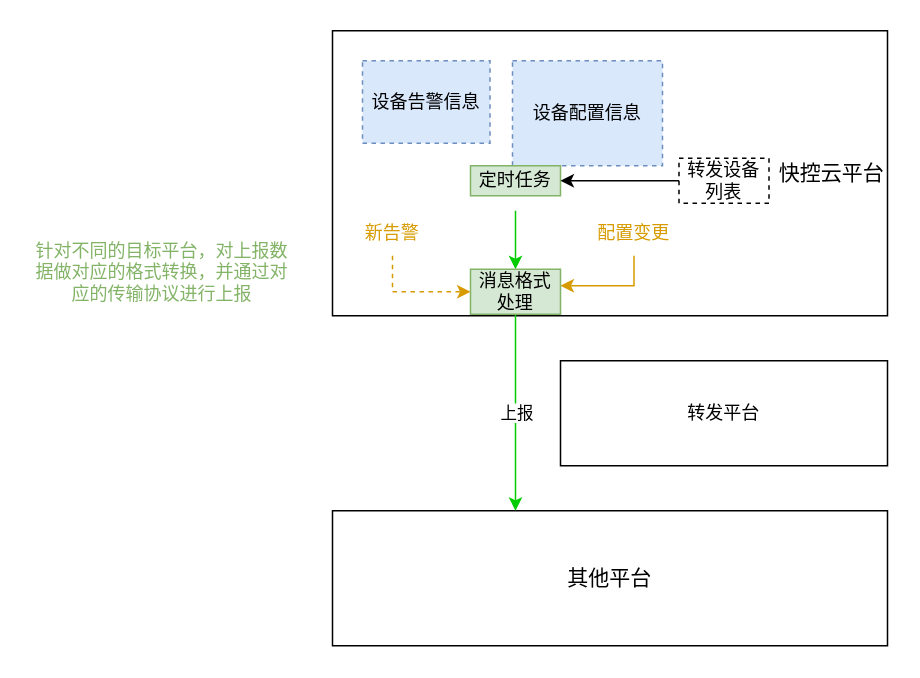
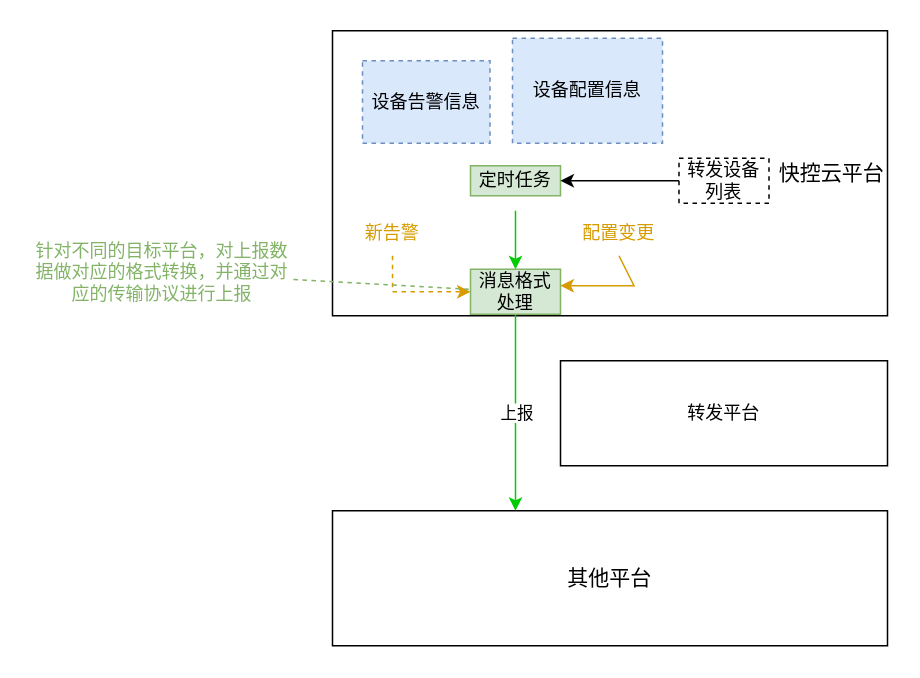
node "设备配置信息": moved (587, 113) -> (587, 91)
node "配置变更": moved (634, 233) -> (619, 233)
edge "针对不同的目标平台，对上报数据做对应的格式转换，并通过对应的传输协议进行上报" -- "消息格式处理": added
